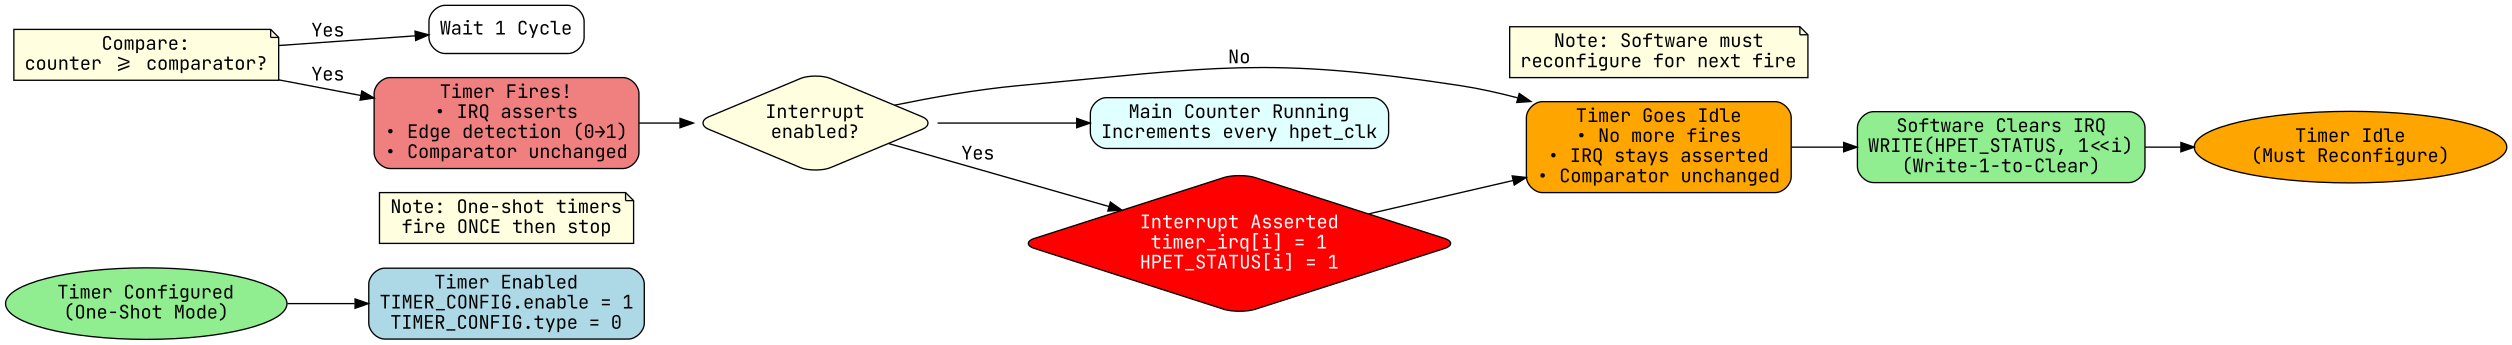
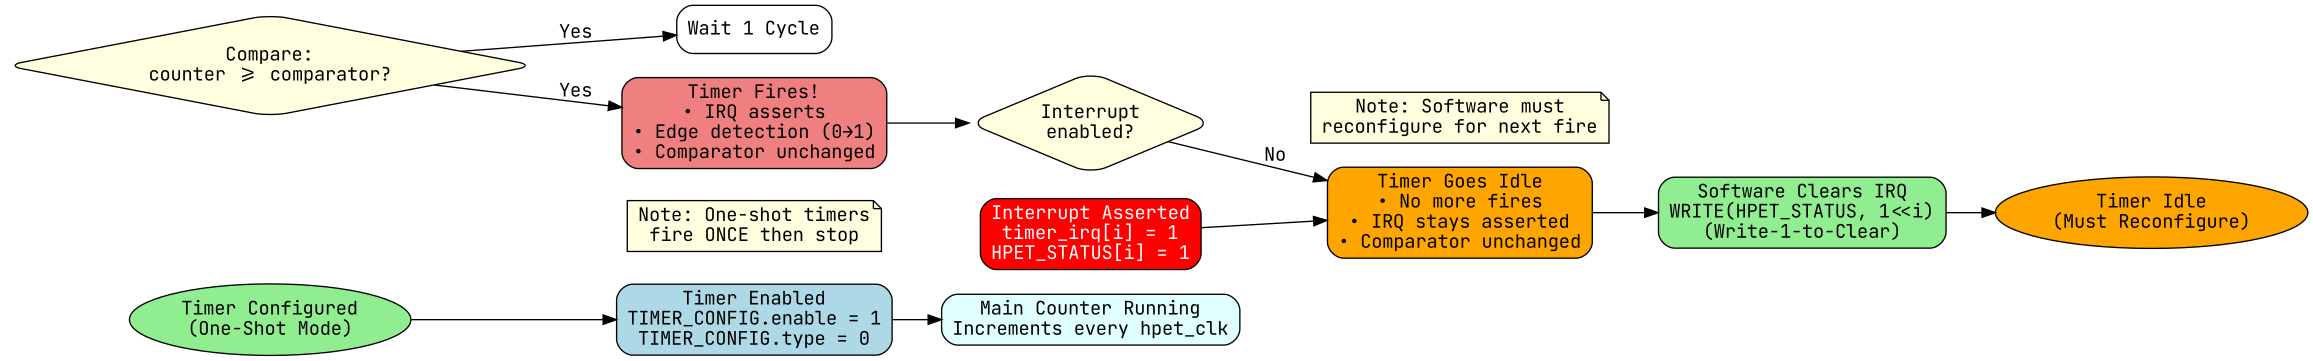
node "Compare: counter >= comparator?": shape note -> diamond
edge "Interrupt enabled?" -> "Main Counter Running Increments every hpet_clk": now "Timer Enabled TIMER_CONFIG.enable = 1 TIMER_CONFIG.type = 0" -> "Main Counter Running Increments every hpet_clk"
edge "Interrupt enabled?" -> "Interrupt Asserted timer_irq[i] = 1 HPET_STATUS[i] = 1": removed, label "Yes"
node "Interrupt Asserted timer_irq[i] = 1 HPET_STATUS[i] = 1": shape diamond -> box
